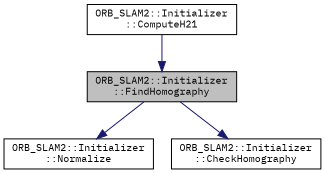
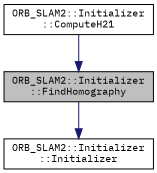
node "ORB_SLAM2::Initializer ::Normalize": label "ORB_SLAM2::Initializer ::Normalize" -> "ORB_SLAM2::Initializer ::Initializer"
node "ORB_SLAM2::Initializer ::CheckHomography": removed
